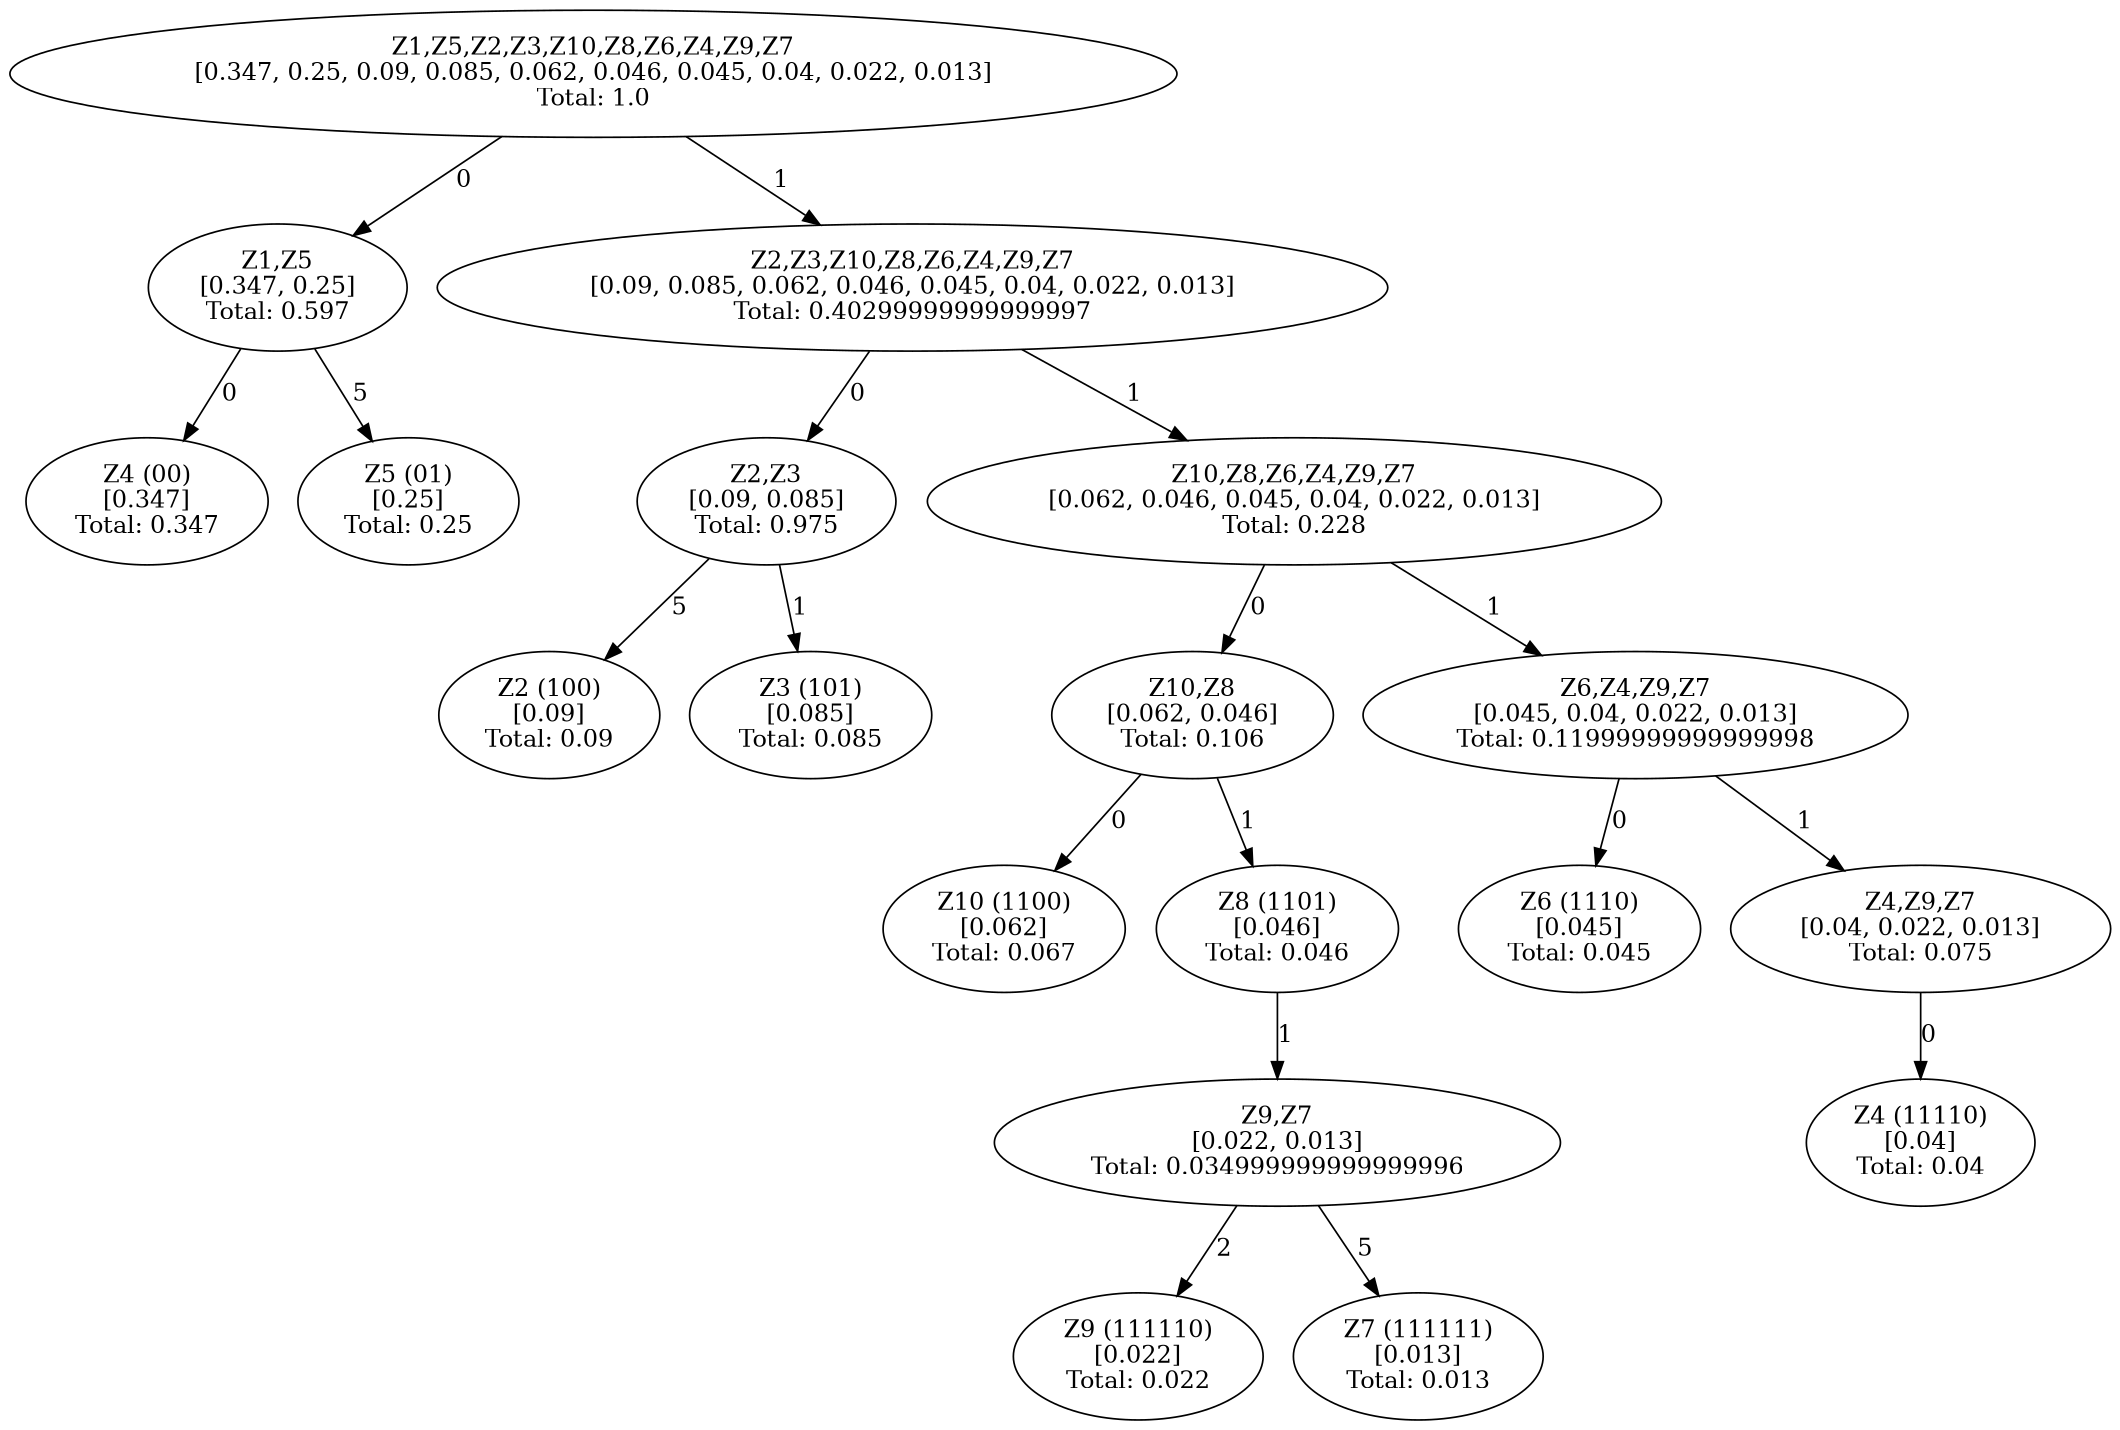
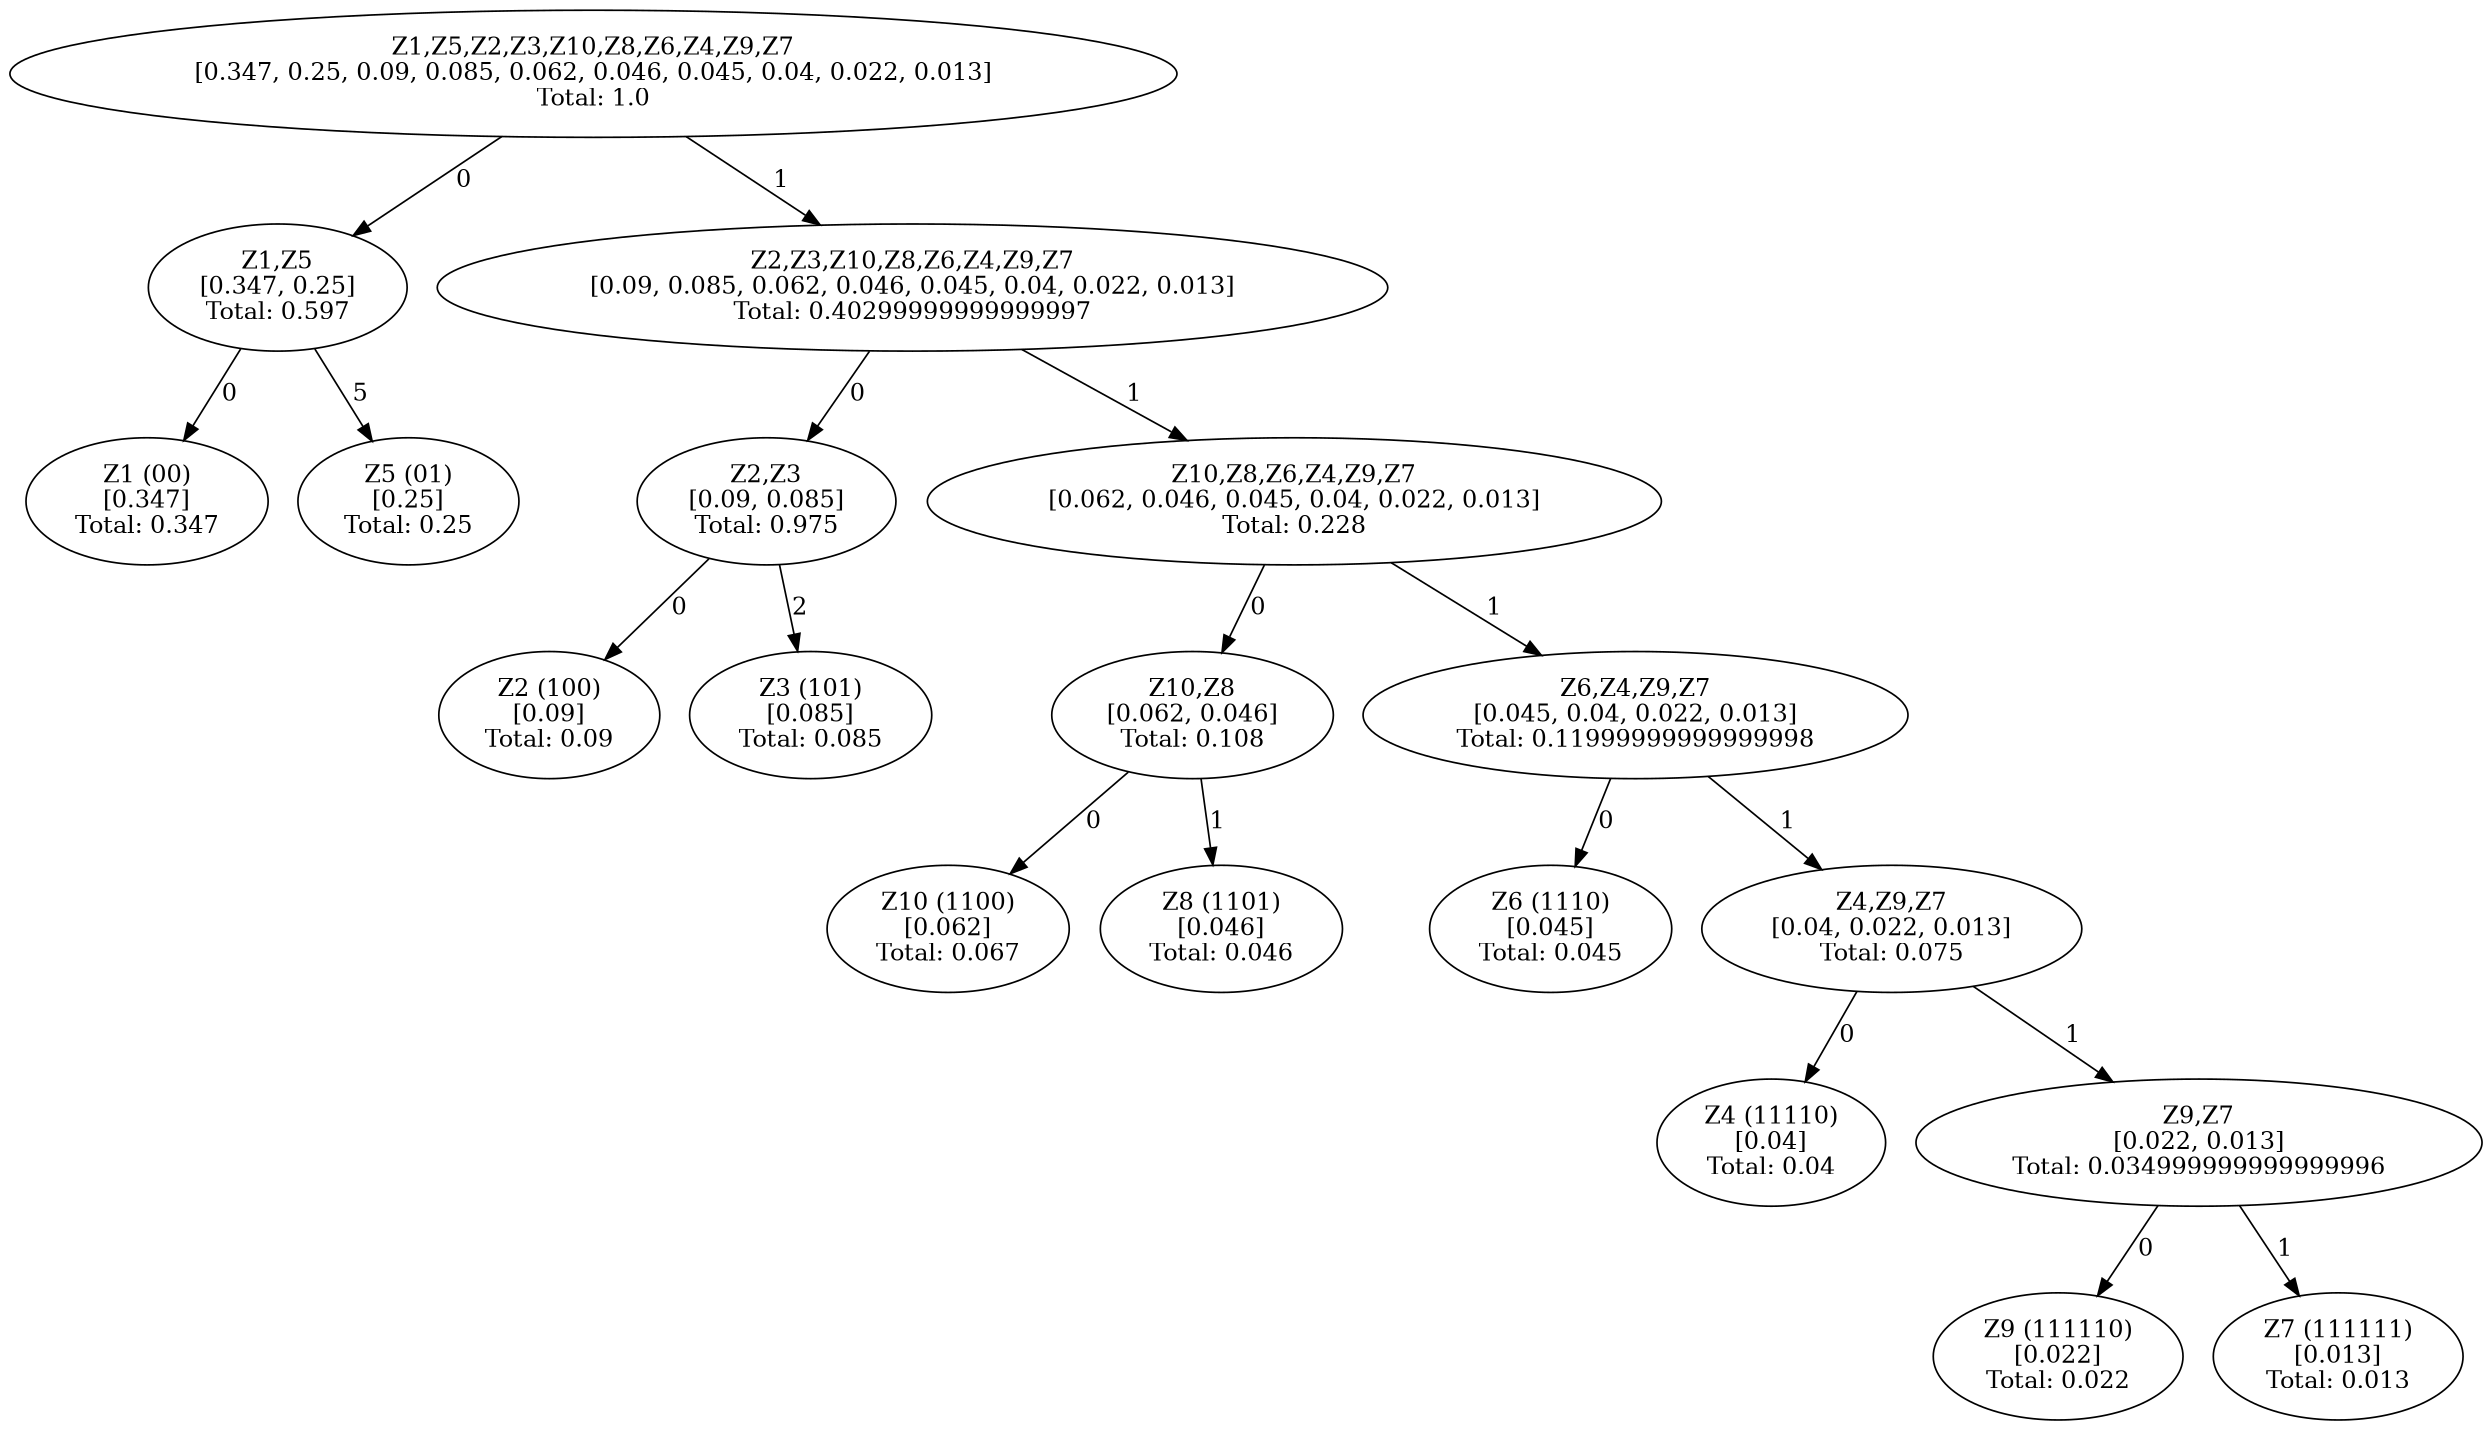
node "Z4 (00) [0.347] Total: 0.347": label "Z4 (00) [0.347] Total: 0.347" -> "Z1 (00) [0.347] Total: 0.347"
edge "Z2,Z3 [0.09, 0.085] Total: 0.975" -> "Z2 (100) [0.09] Total: 0.09": label "5" -> "0"
edge "Z2,Z3 [0.09, 0.085] Total: 0.975" -> "Z3 (101) [0.085] Total: 0.085": label "1" -> "2"
node "Z10,Z8 [0.062, 0.046] Total: 0.106": label "Z10,Z8 [0.062, 0.046] Total: 0.106" -> "Z10,Z8 [0.062, 0.046] Total: 0.108"
edge "Z8 (1101) [0.046] Total: 0.046" -> "Z9,Z7 [0.022, 0.013] Total: 0.034999999999999996": now "Z4,Z9,Z7 [0.04, 0.022, 0.013] Total: 0.075" -> "Z9,Z7 [0.022, 0.013] Total: 0.034999999999999996"
edge "Z9,Z7 [0.022, 0.013] Total: 0.034999999999999996" -> "Z9 (111110) [0.022] Total: 0.022": label "2" -> "0"
edge "Z9,Z7 [0.022, 0.013] Total: 0.034999999999999996" -> "Z7 (111111) [0.013] Total: 0.013": label "5" -> "1"
